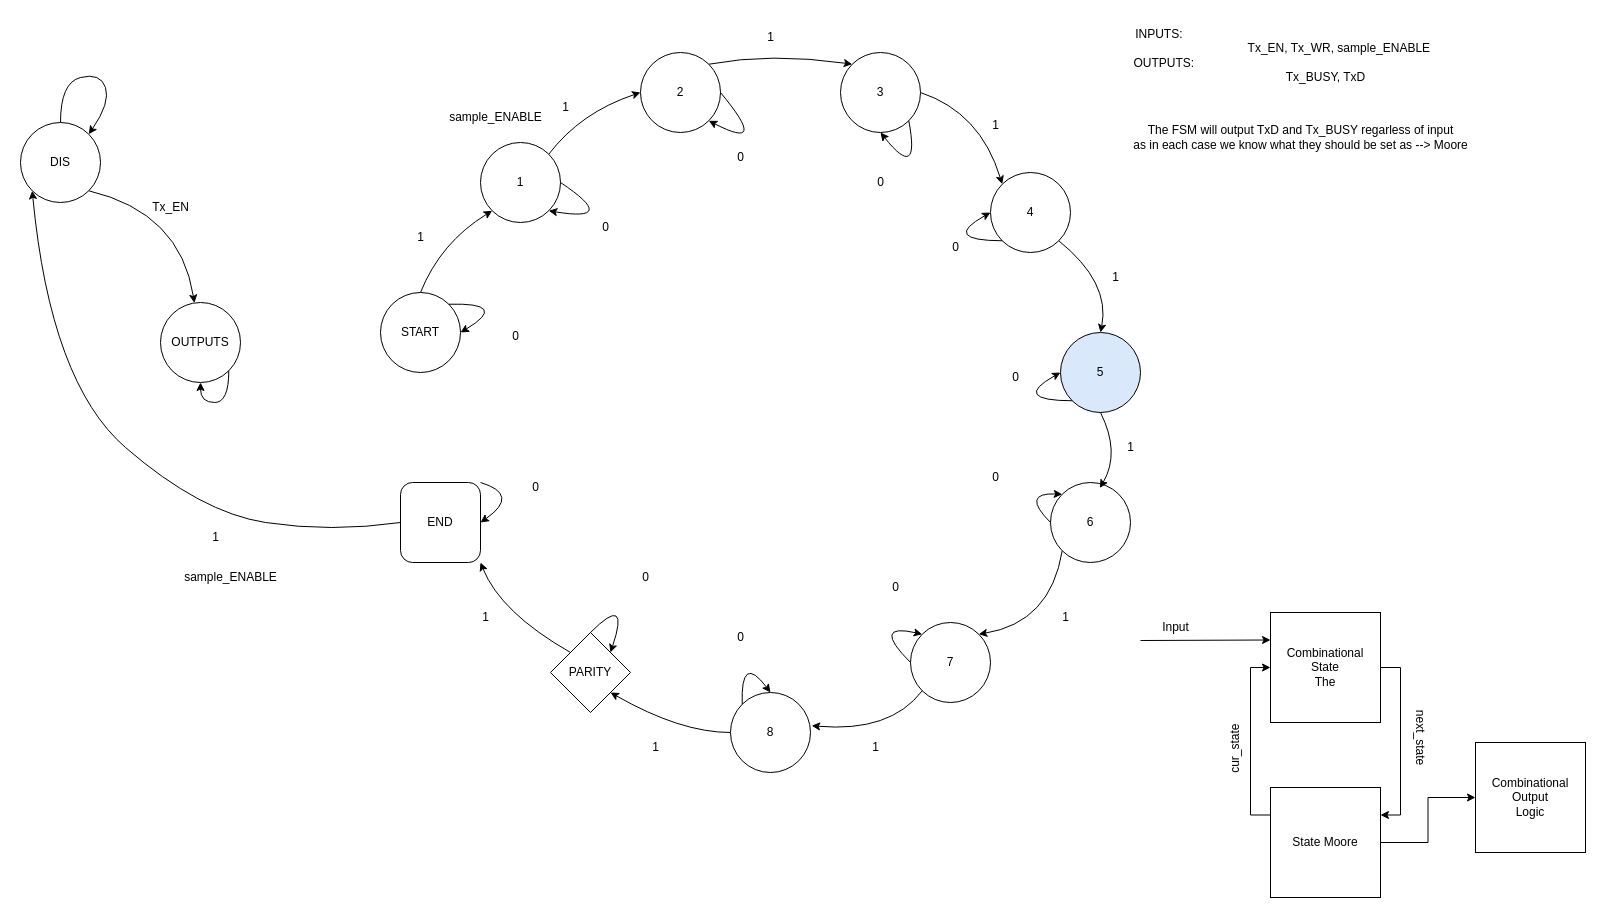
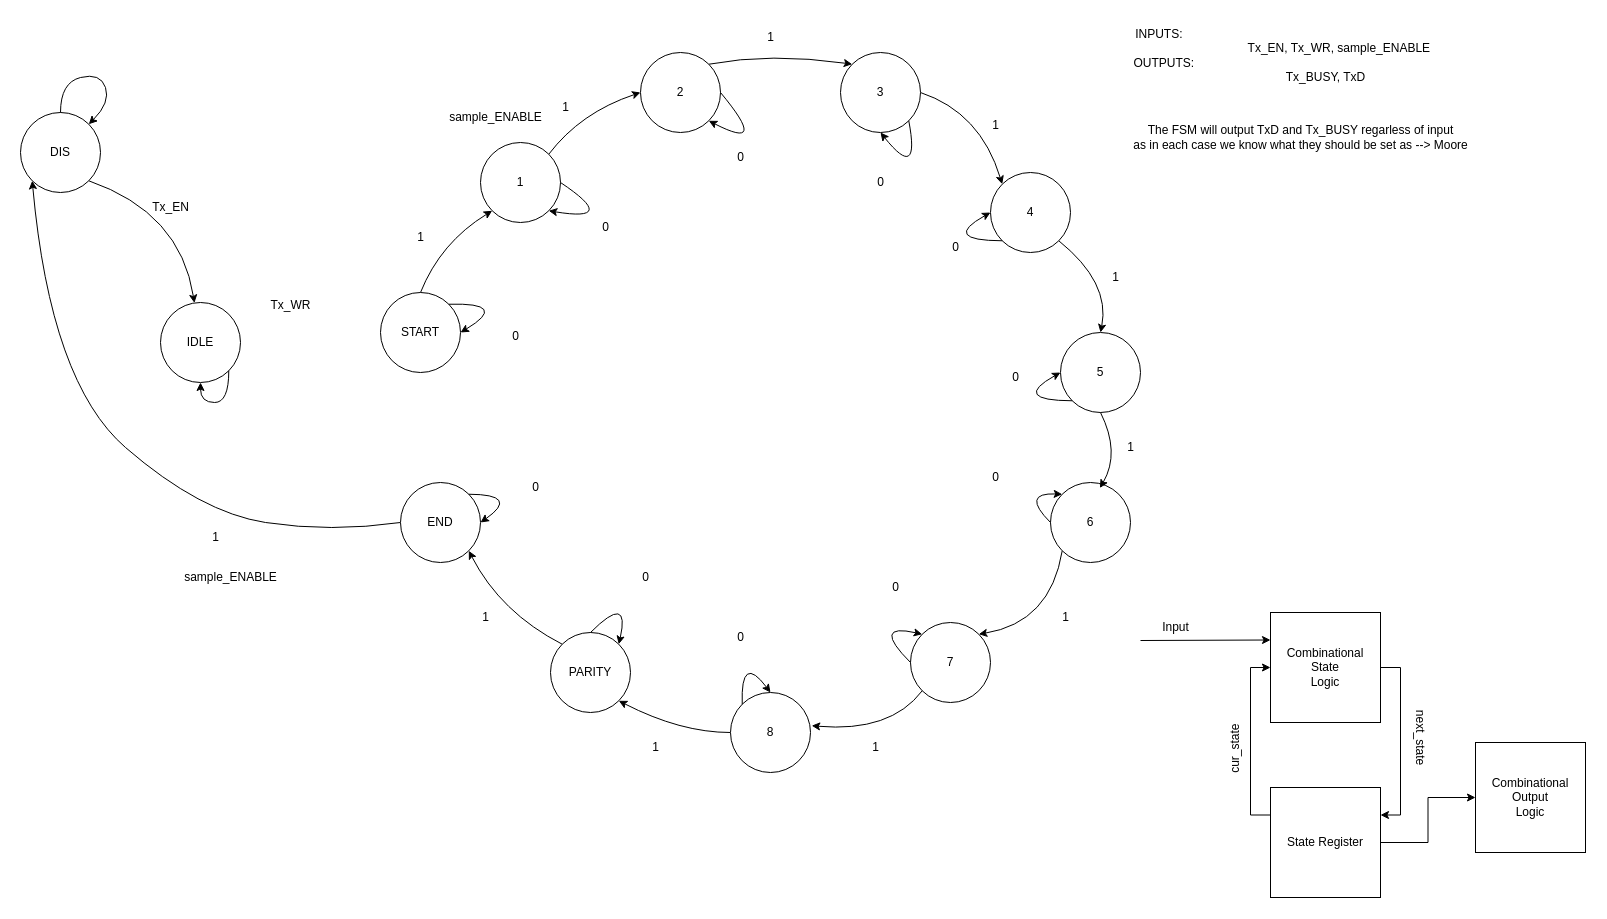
node "DIS": moved (61, 163) -> (61, 153)
node "Tx_WR": added
node "OUTPUTS": label "OUTPUTS" -> "IDLE"
node "5": fillcolor #dae8fc -> #ffffff
node "END": shape rounded rectangle -> ellipse
node "Combinational State The": label "Combinational State The" -> "Combinational State Logic"
node "PARITY": shape diamond -> ellipse
node "State Moore": label "State Moore" -> "State Register"
